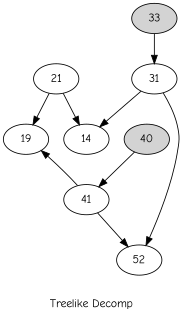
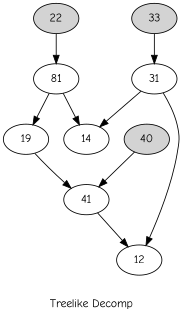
node "22": added
node "21": label "21" -> "81"
edge "41" -> "19": reversed
node "52": label "52" -> "12"
